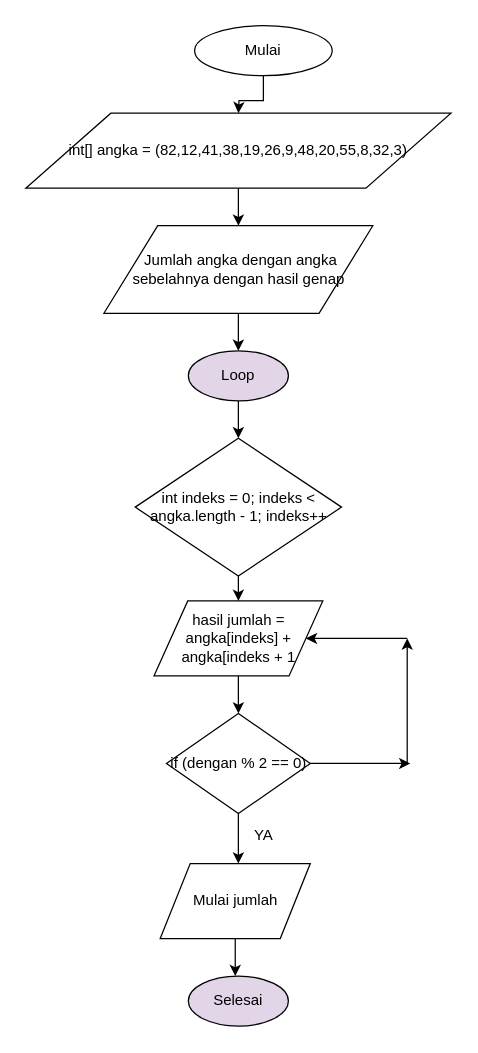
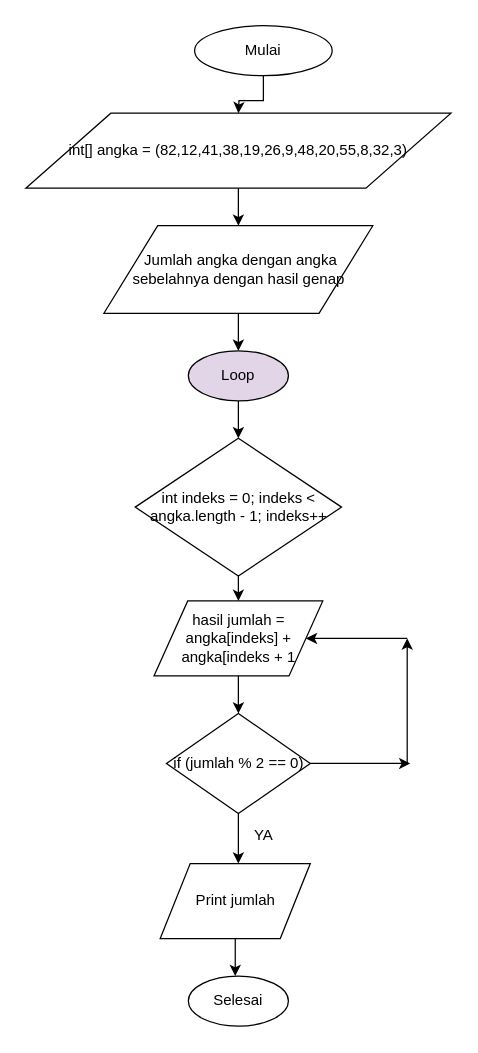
node "if (dengan % 2 == 0)": label "if (dengan % 2 == 0)" -> "if (jumlah % 2 == 0)"
node "Mulai jumlah": label "Mulai jumlah" -> "Print jumlah"
node "Selesai": fillcolor #e1d5e7 -> #ffffff
